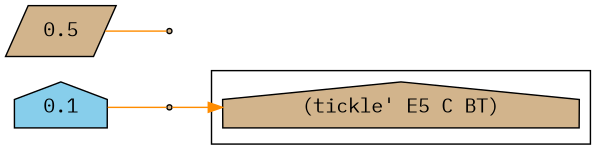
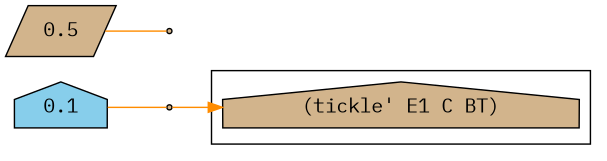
node "(tickle' E5 C BT)": label "(tickle' E5 C BT)" -> "(tickle' E1 C BT)"
